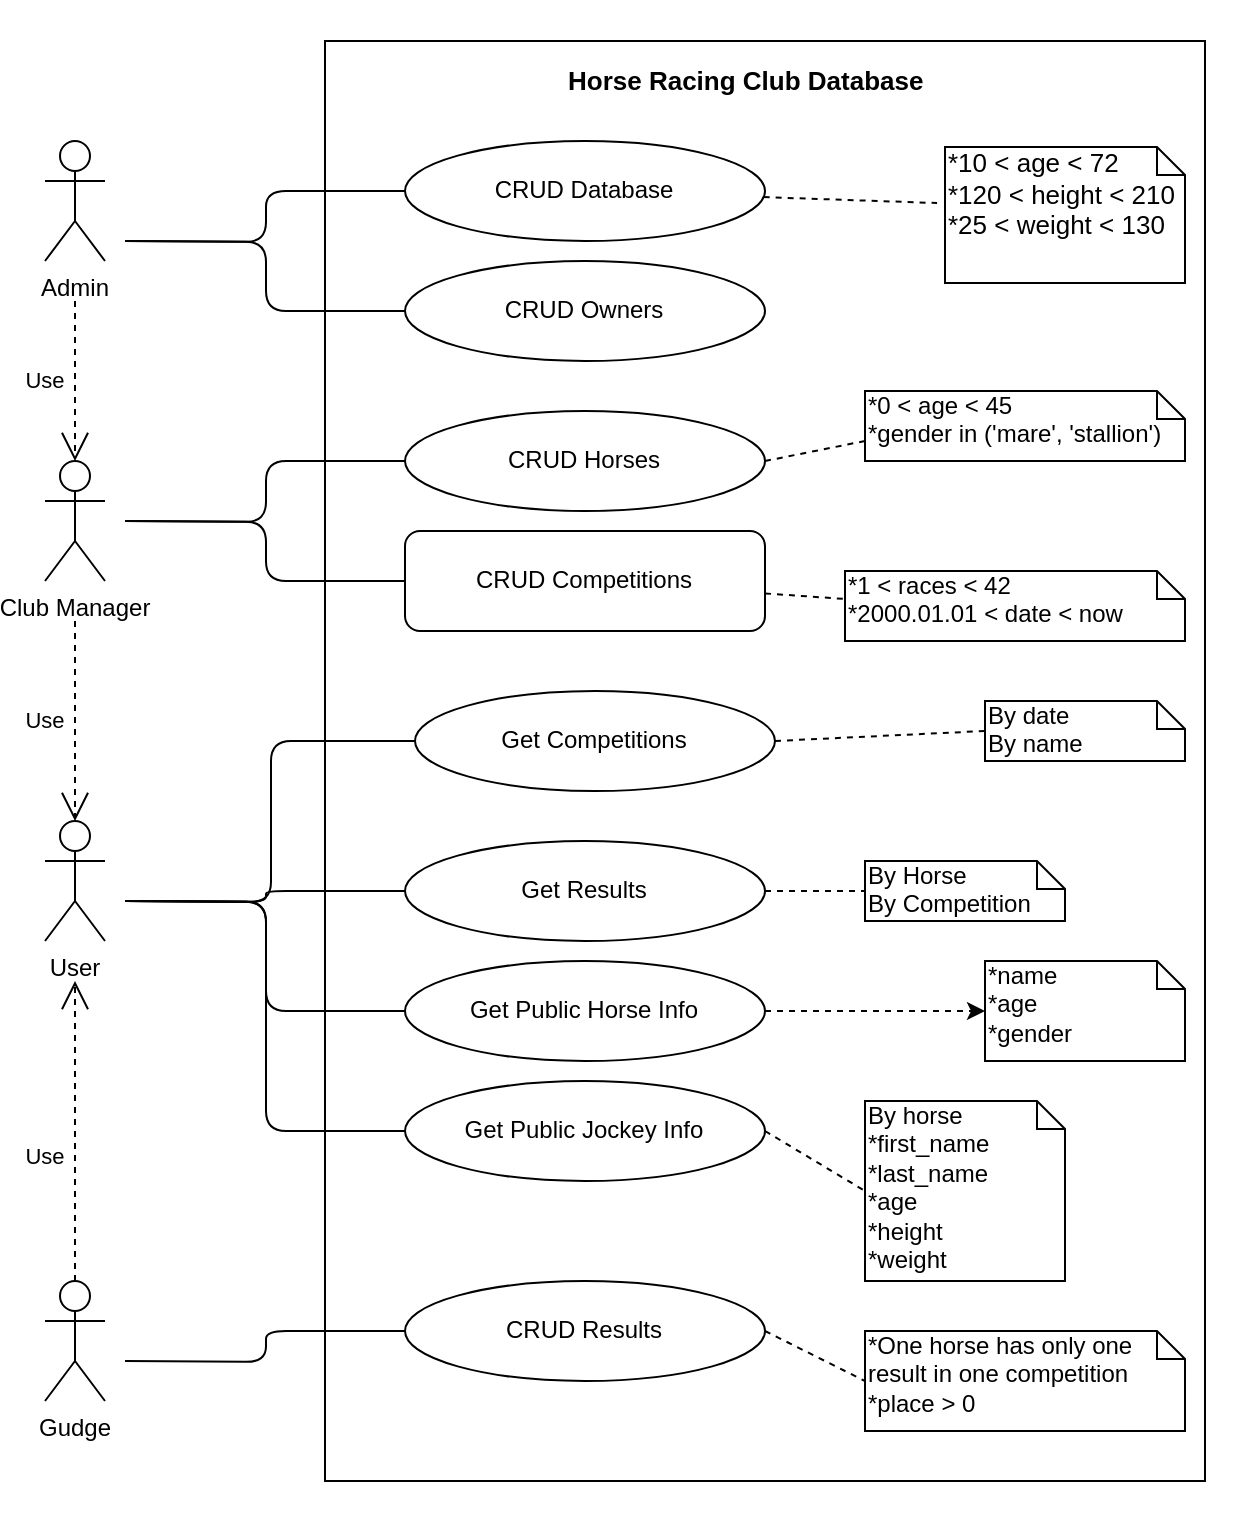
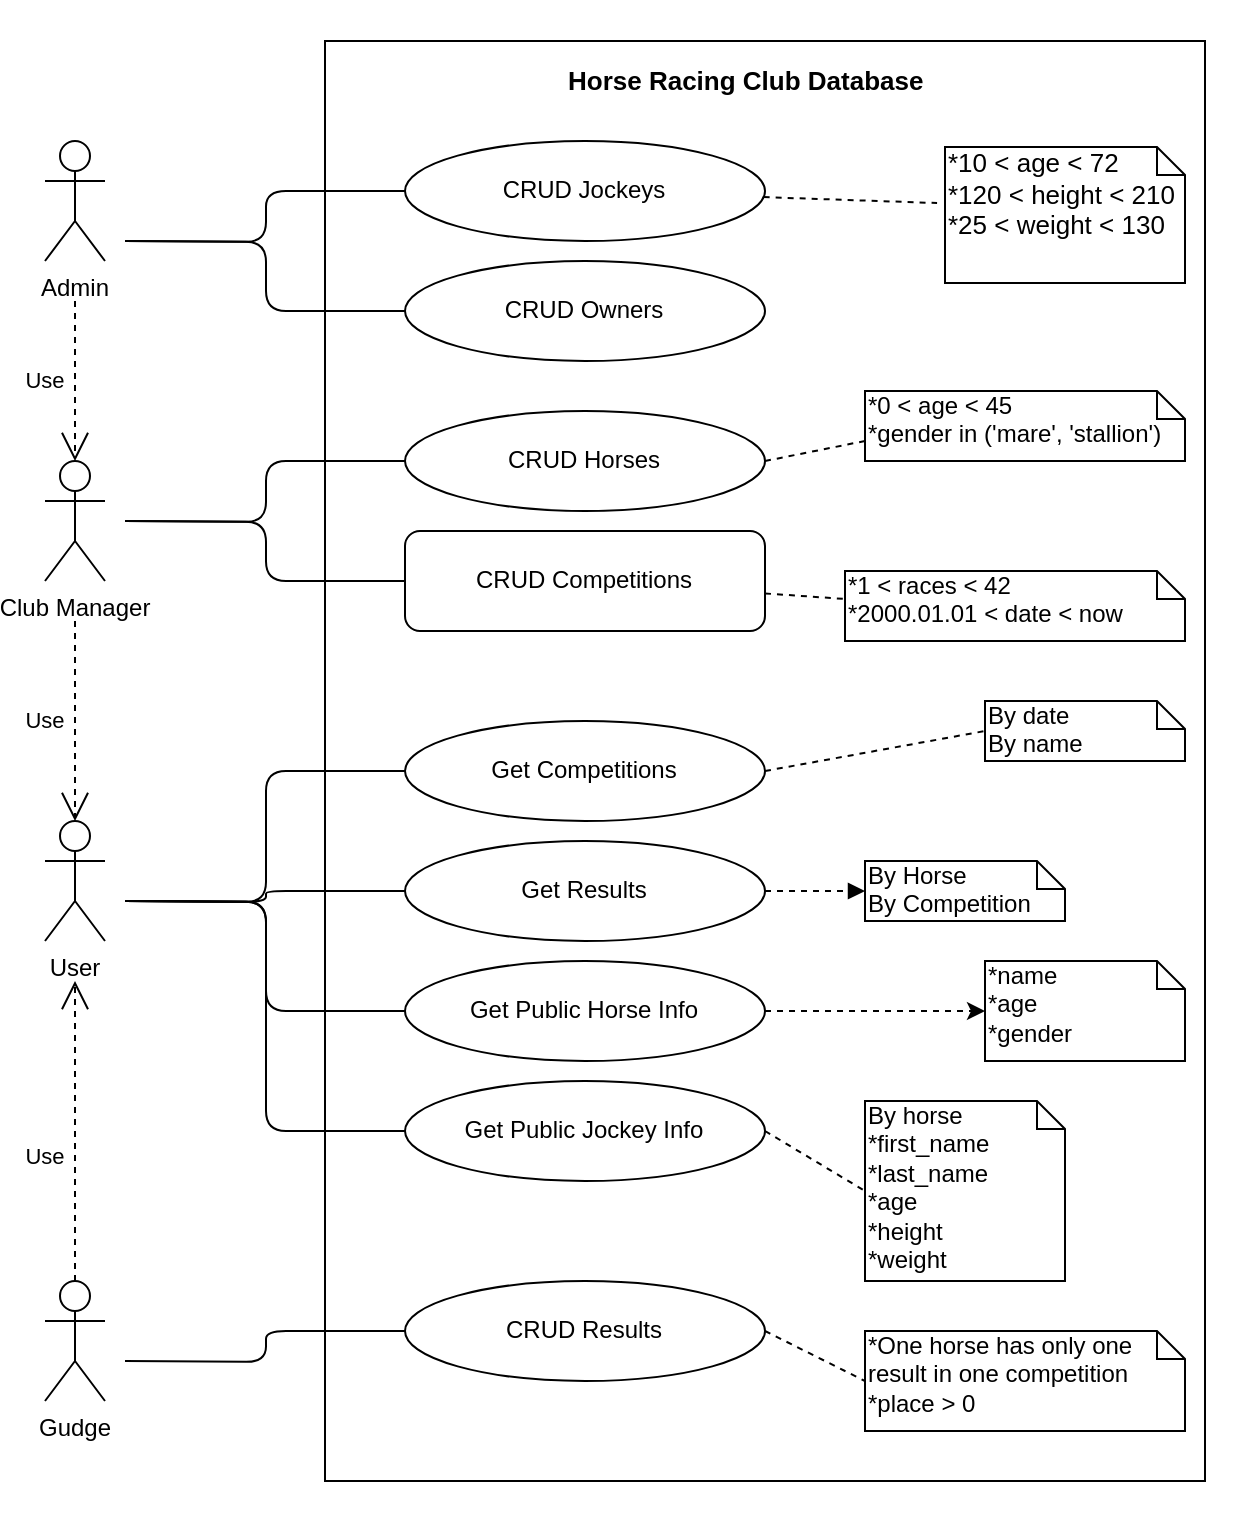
node "CRUD Database": label "CRUD Database" -> "CRUD Jockeys"
node "Get Competitions": moved (595, 741) -> (585, 771)
edge "Get Results" -- "By Horse By Competition": arrowhead none -> block
